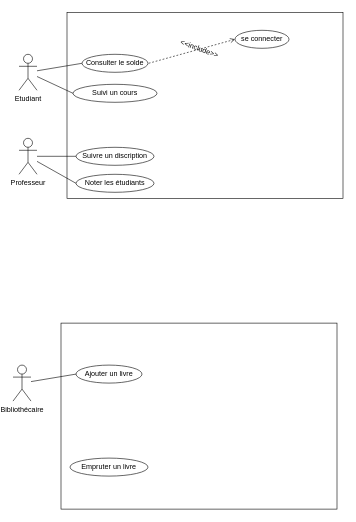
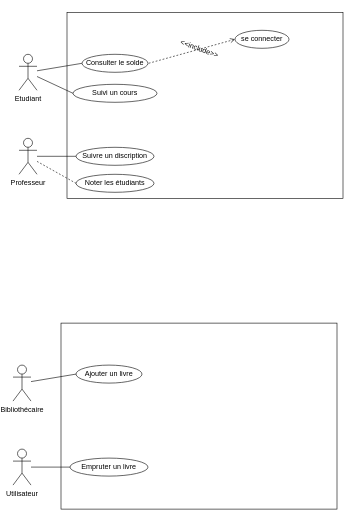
edge "Professeur" -- "Noter les étudiants": style solid -> dashed
node "Utilisateur": added
edge "Utilisateur" -- "Empruter un livre": added
